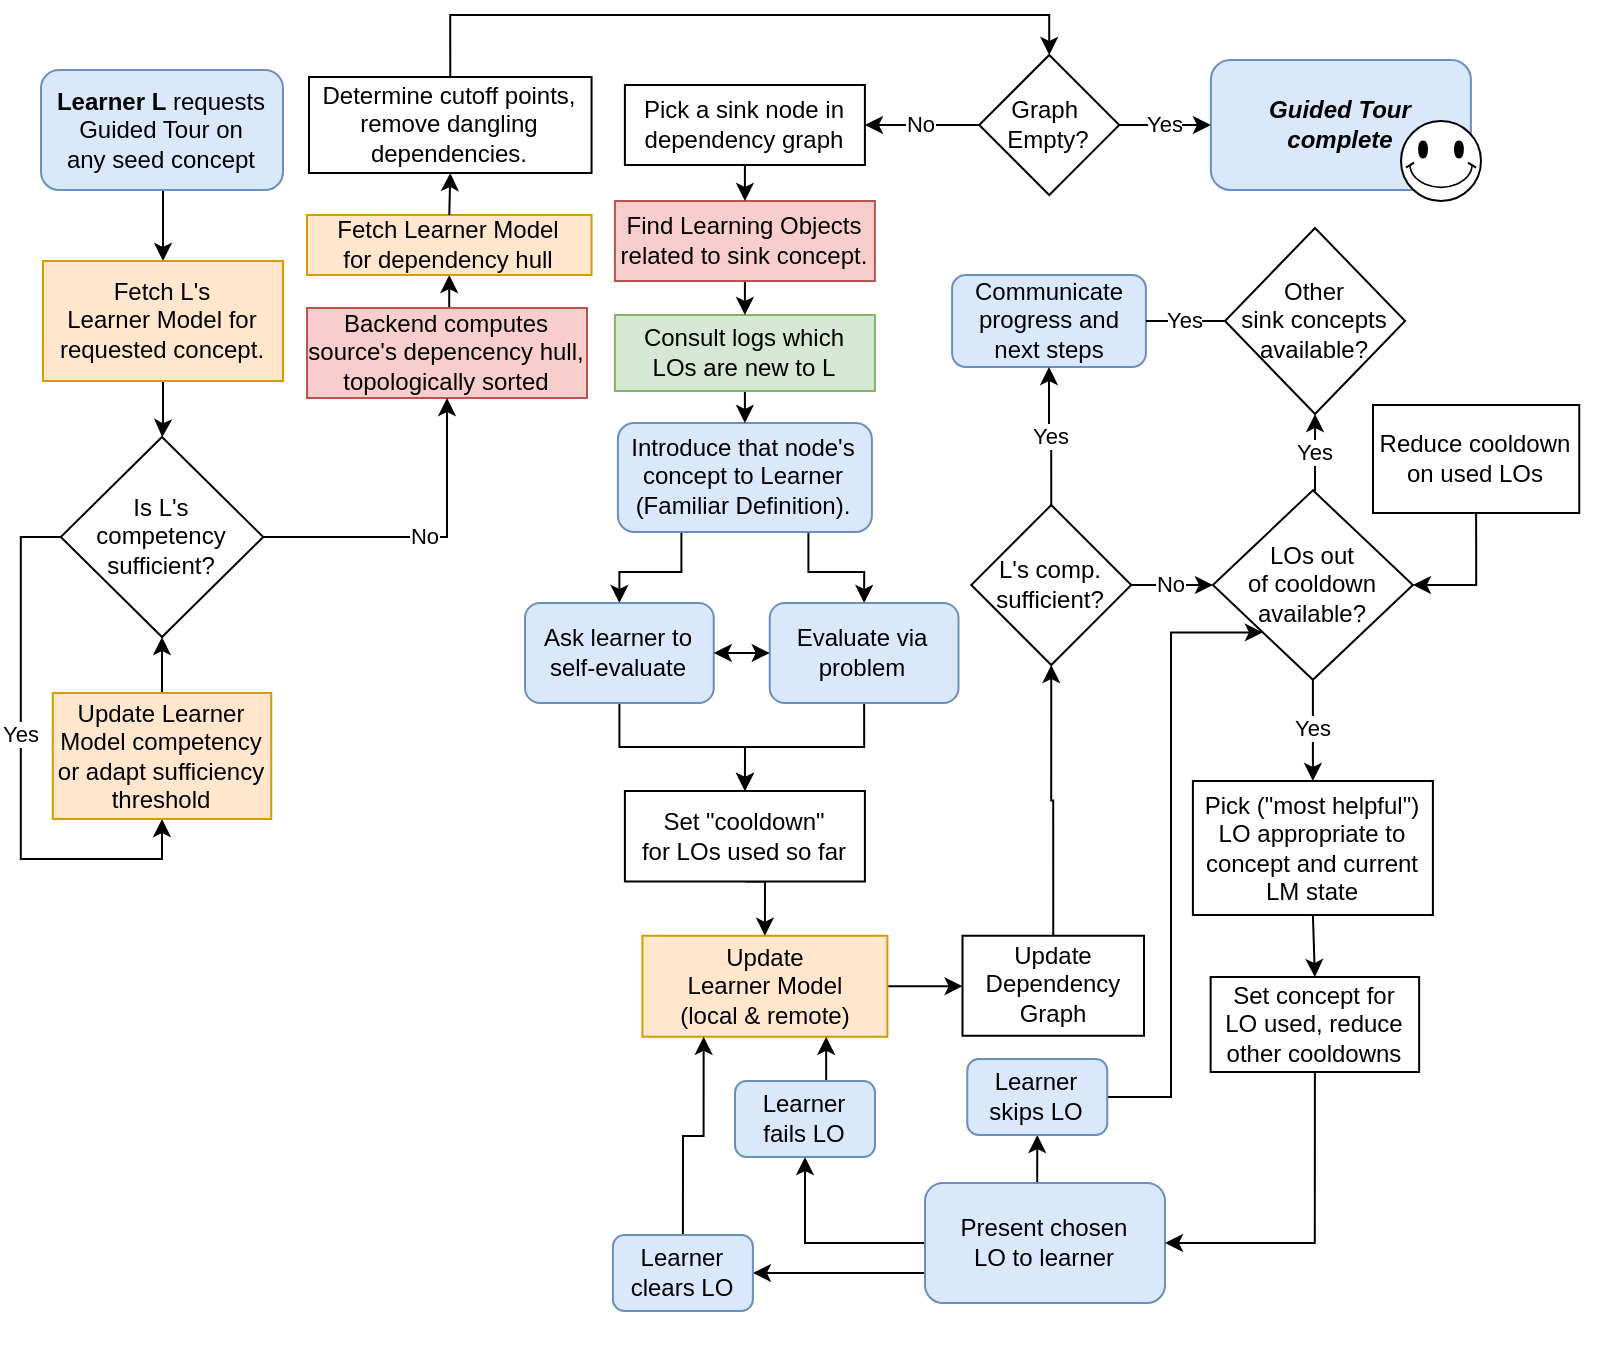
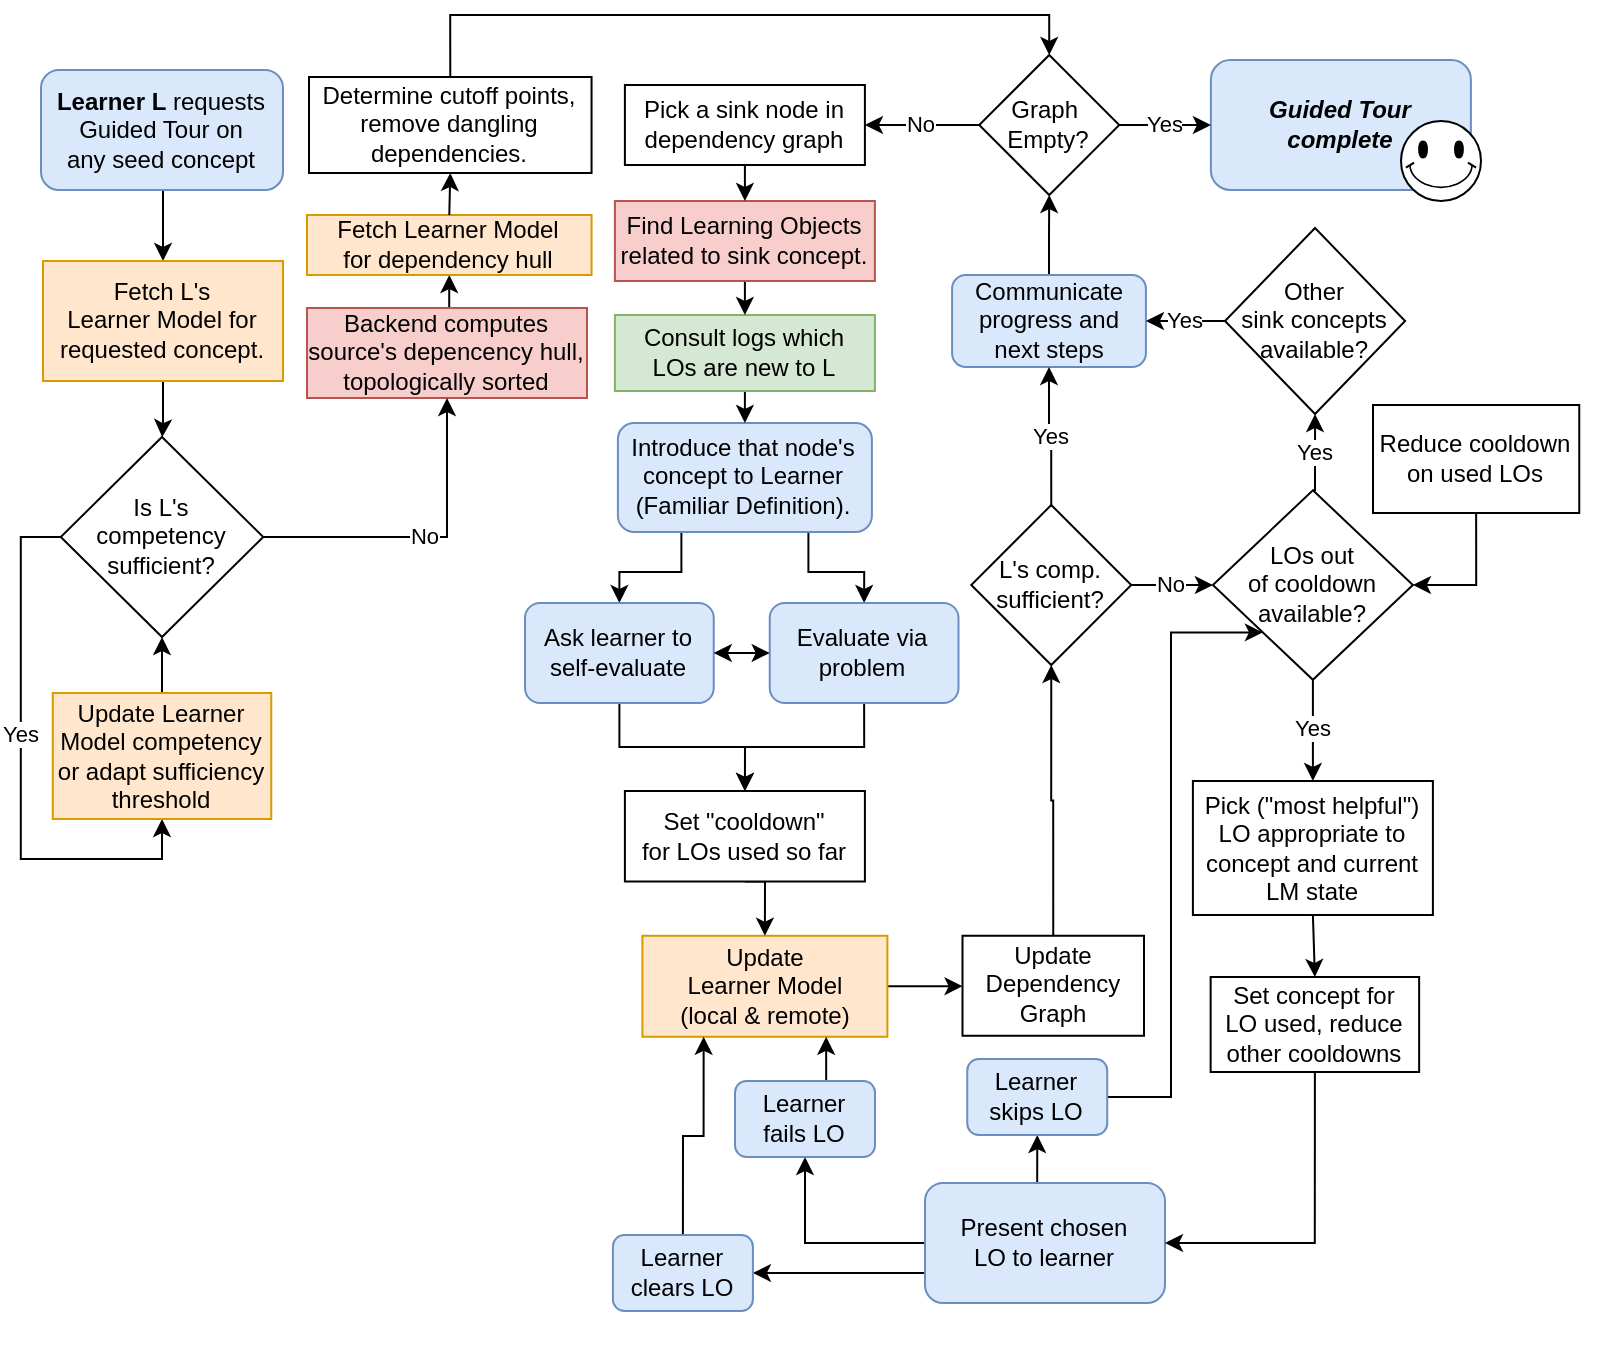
edge "Communicate progress and next steps" -> "Graph Empty?": added
edge "Communicate progress and next steps" -- "Other sink concepts available?": arrowhead none -> classic
